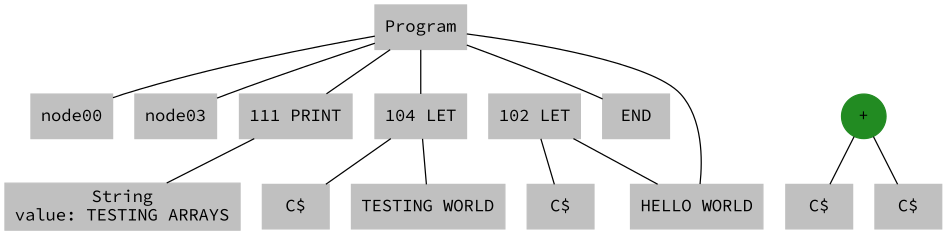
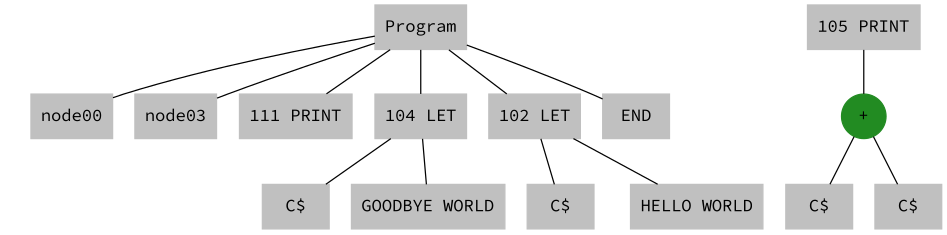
node "105 PRINT": added
edge "Program" -- "HELLO WORLD": now "Program" -- "102 LET"
node "String value: TESTING ARRAYS": removed
node "TESTING WORLD": label "TESTING WORLD" -> "GOODBYE WORLD"
